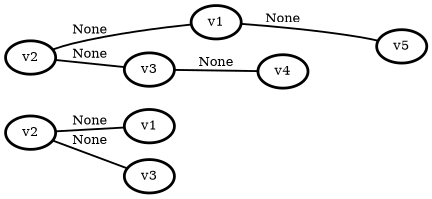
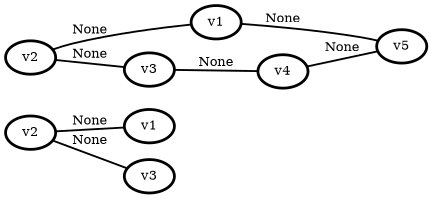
edge "v5" -- "v4": added, label "None"
